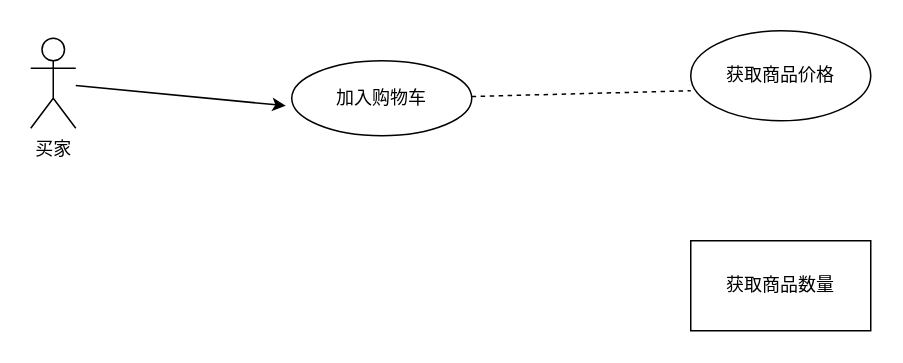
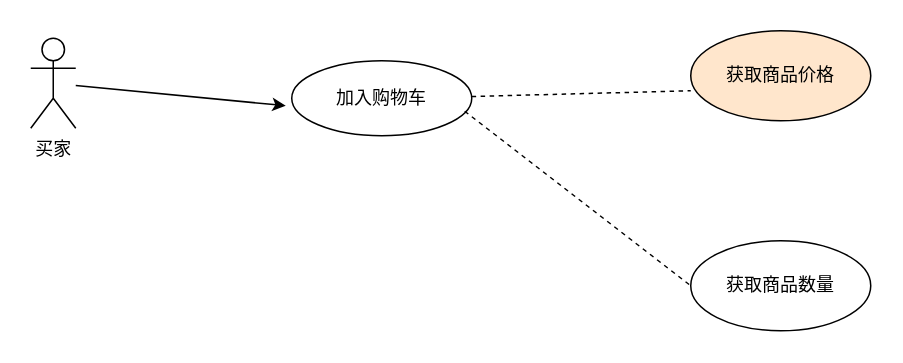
node "获取商品价格": fillcolor #ffffff -> #ffe6cc
edge "加入购物车" -- "获取商品数量": added
node "获取商品数量": shape rectangle -> ellipse
